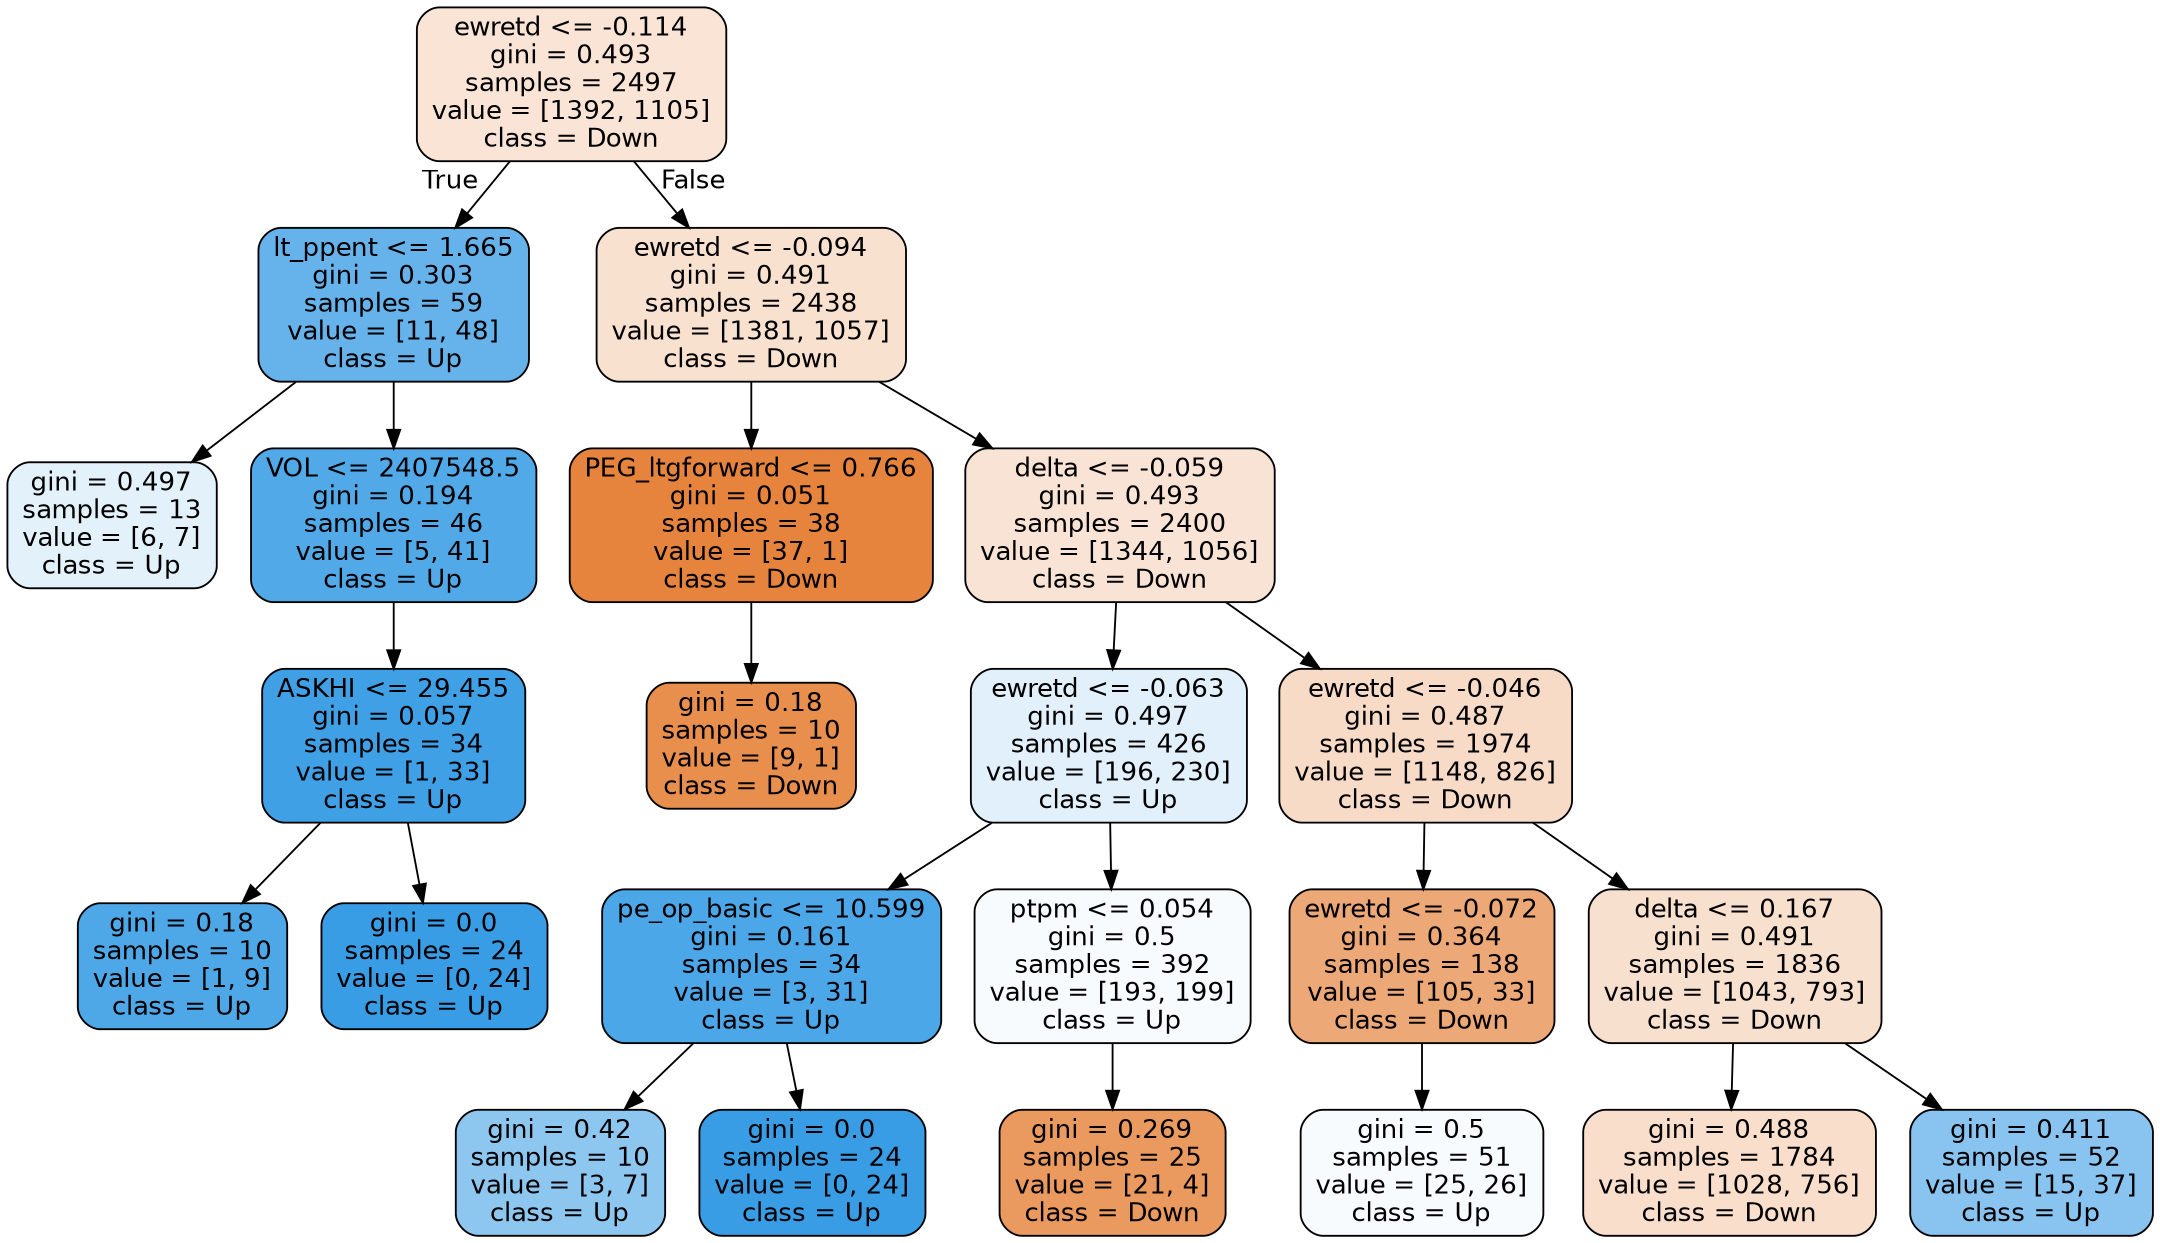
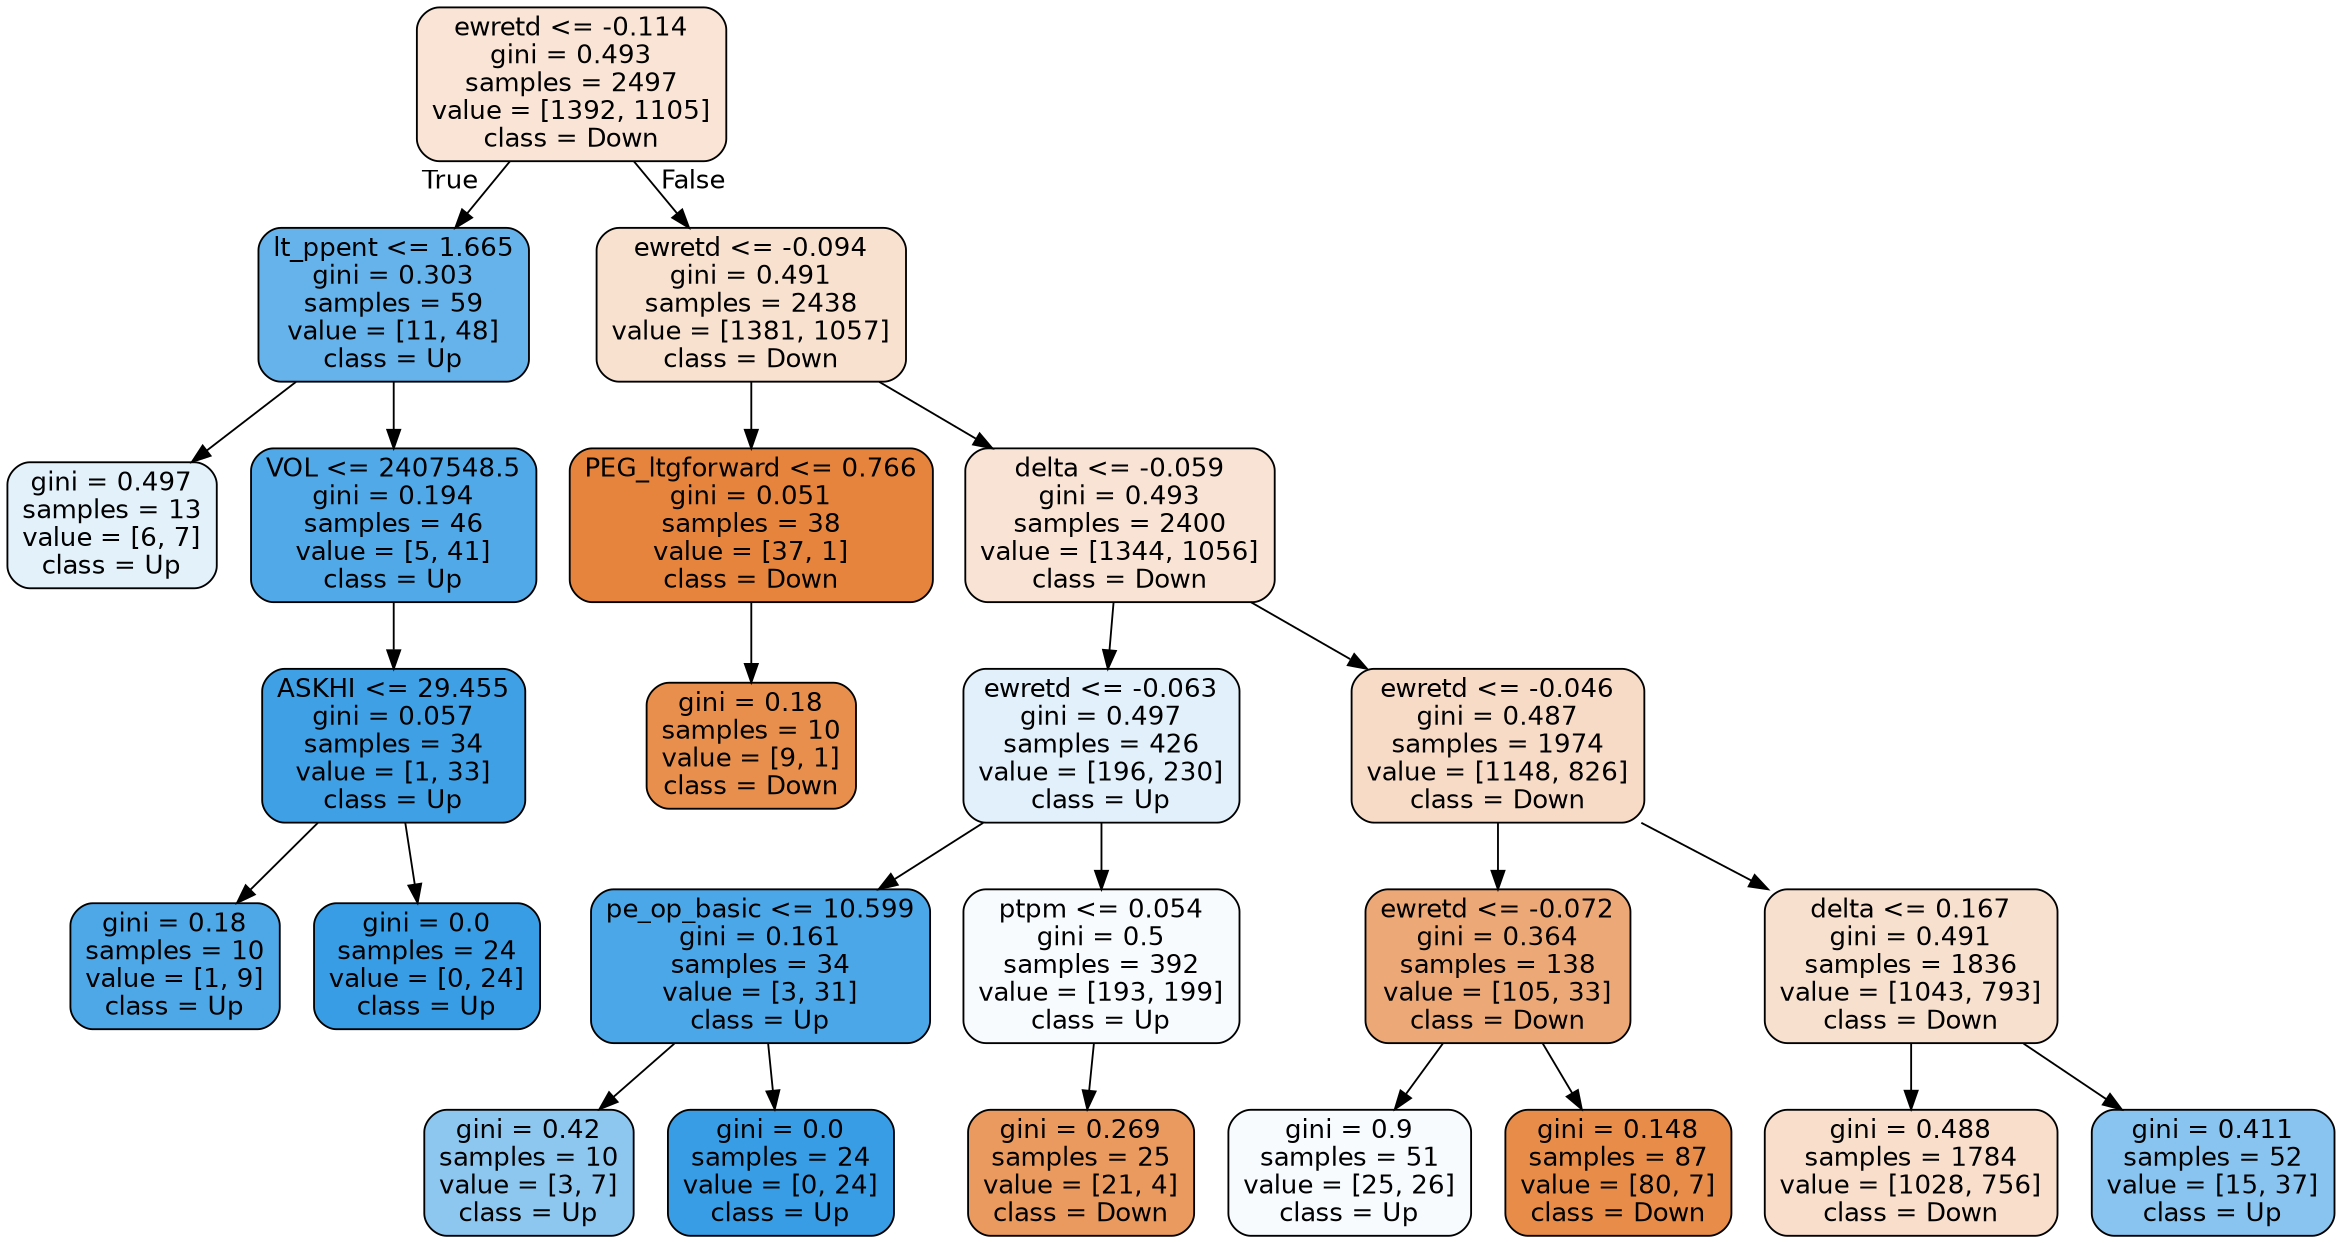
node "gini = 0.5 samples = 51 value = [25, 26] class = Up": label "gini = 0.5 samples = 51 value = [25, 26] class = Up" -> "gini = 0.9 samples = 51 value = [25, 26] class = Up"
node "gini = 0.148 samples = 87 value = [80, 7] class = Down": added
